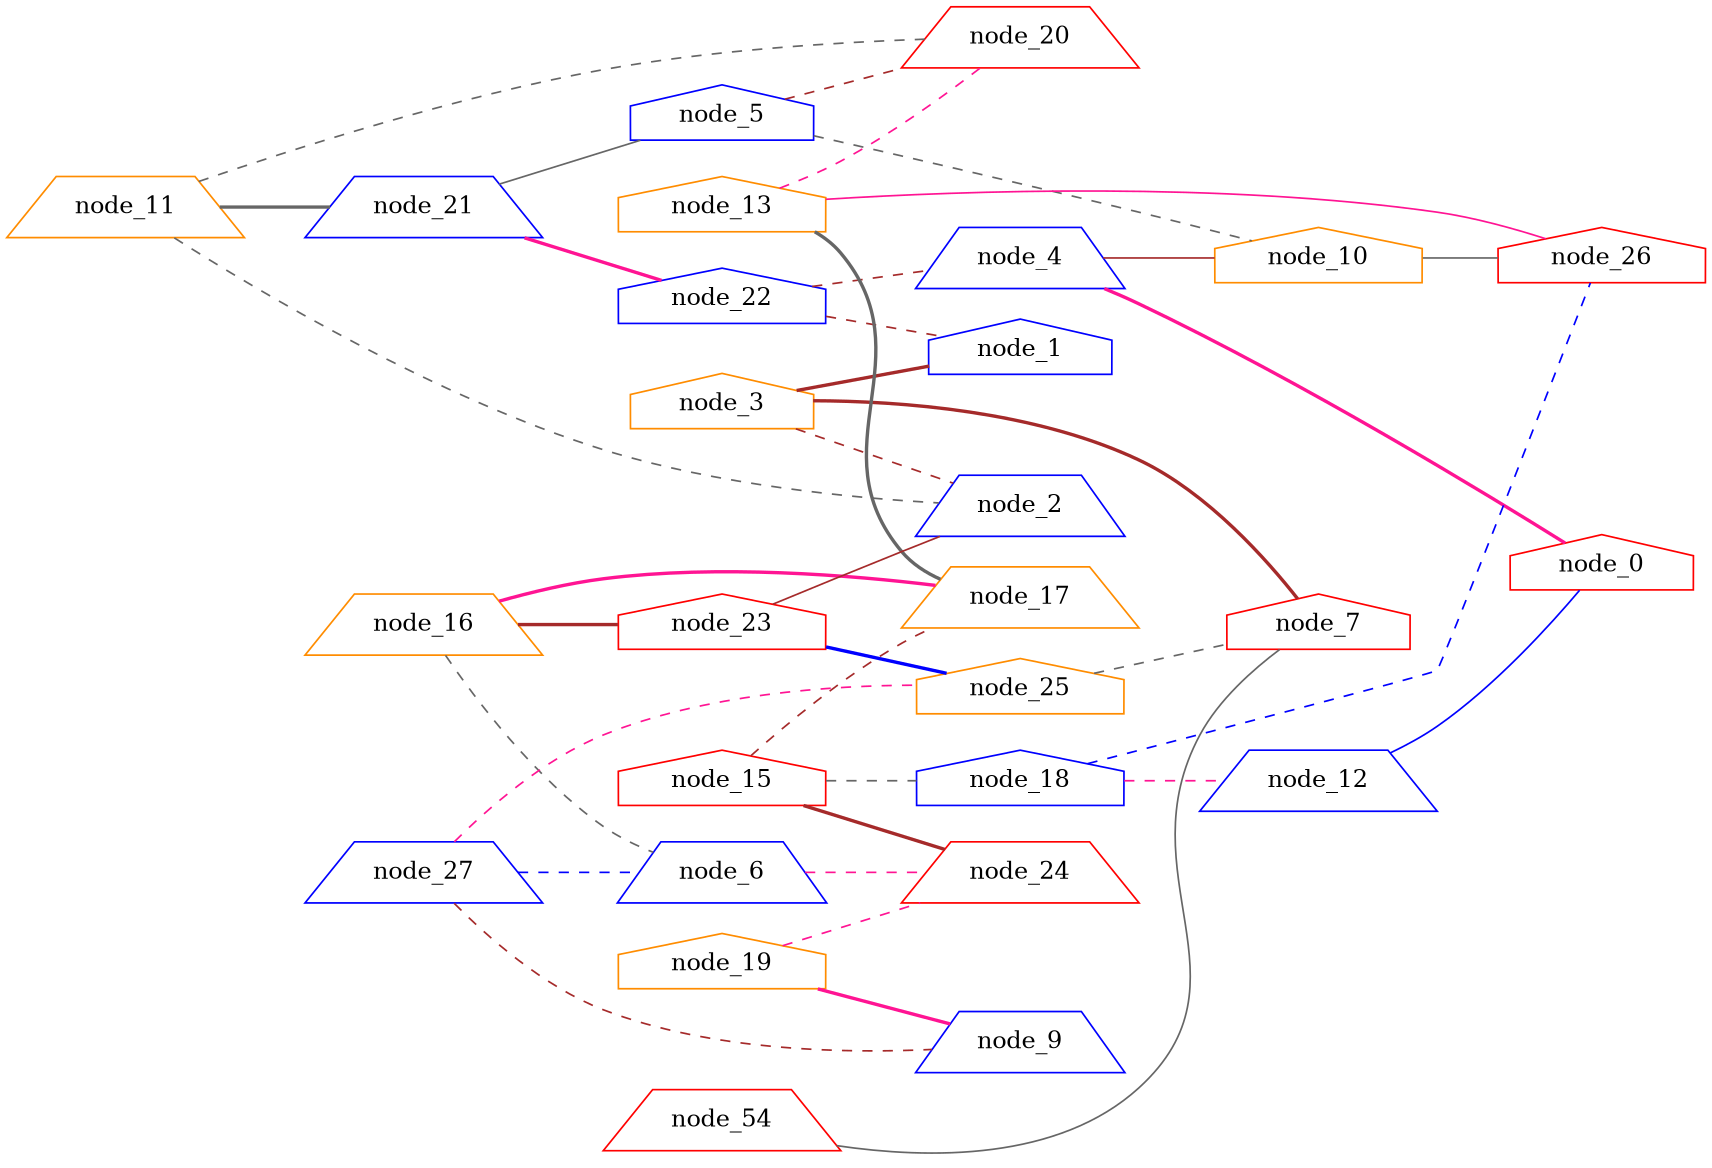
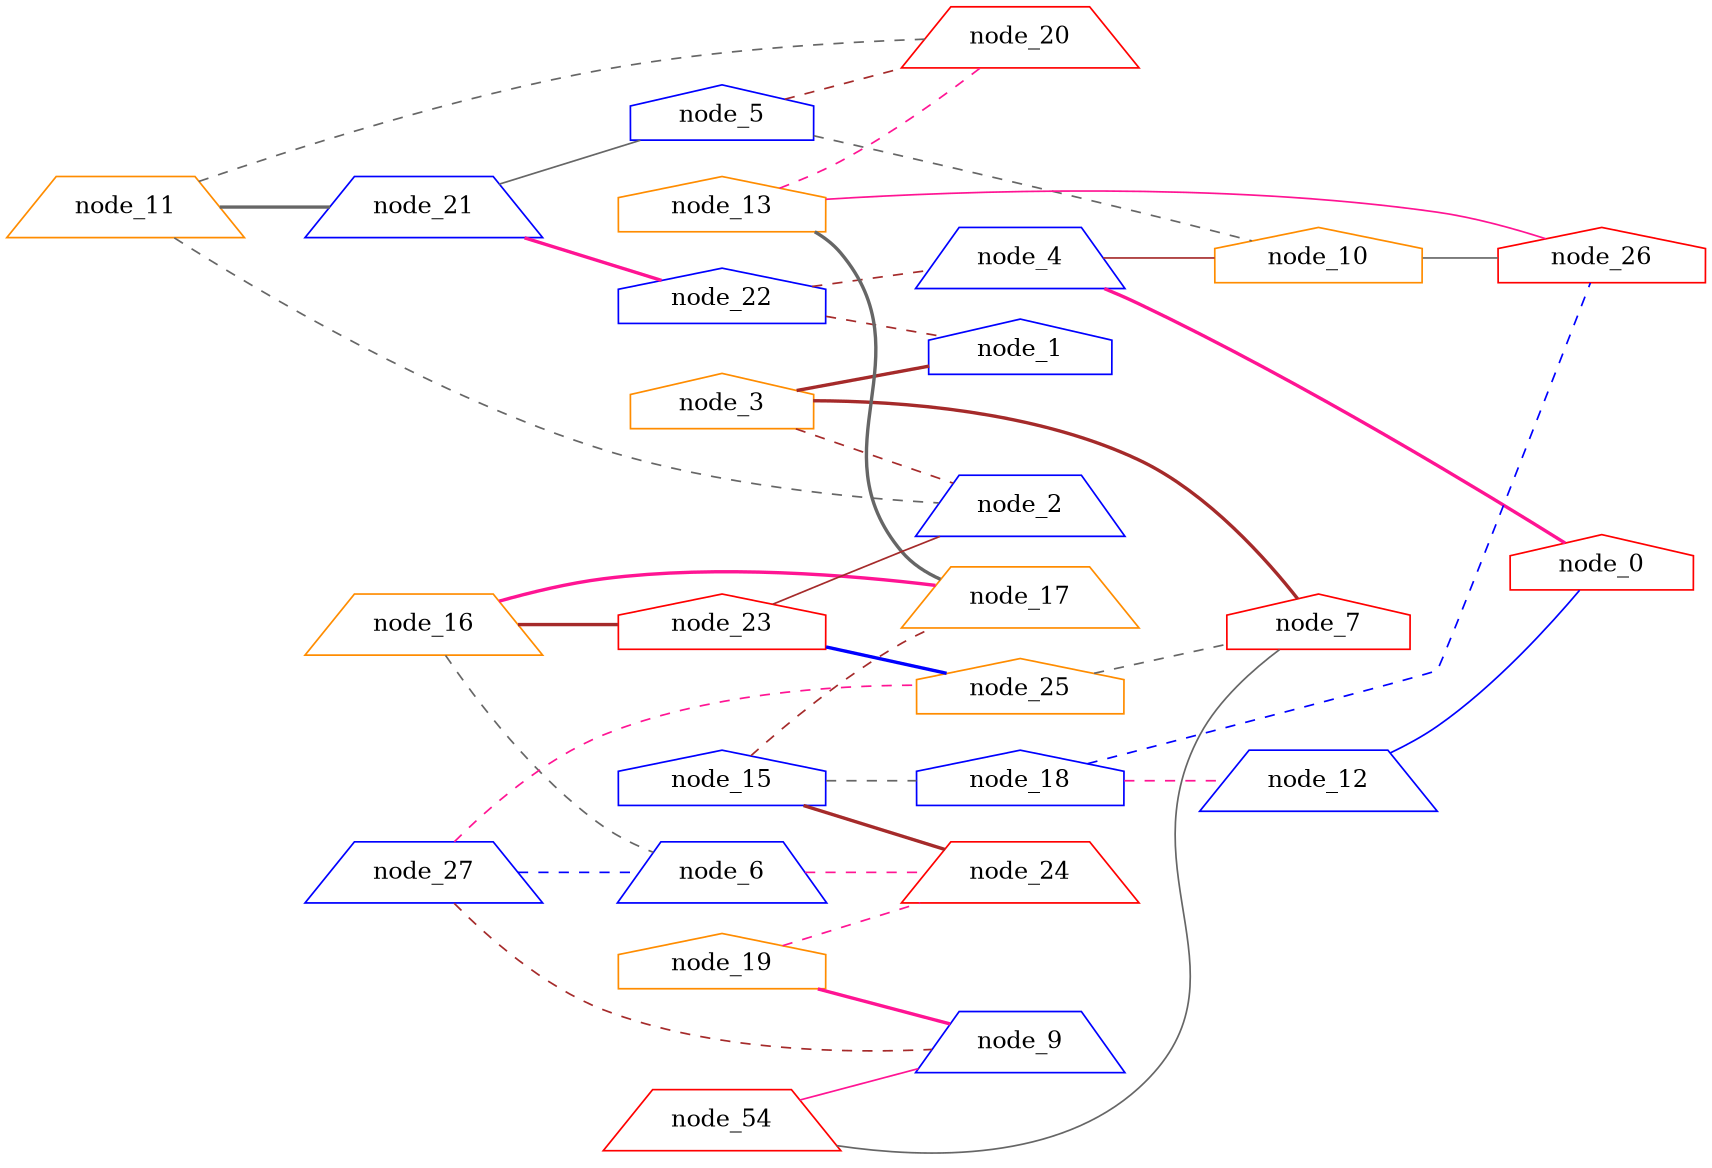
node "node_15": color red -> blue
edge "node_9" -- "node_54": added
